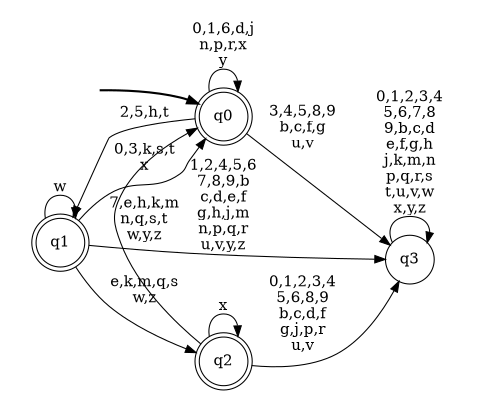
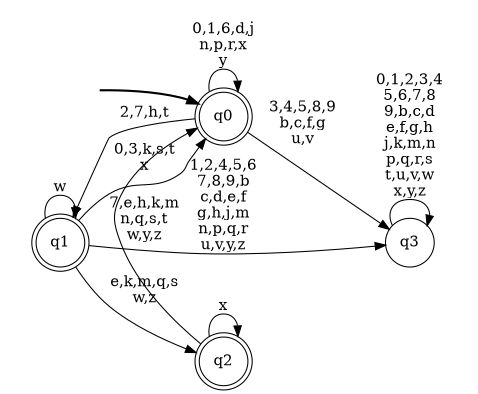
edge "q0" -> "q1": label "2,5,h,t" -> "2,7,h,t"
edge "q2" -> "q3": removed, label "0,1,2,3,4 5,6,8,9 b,c,d,f g,j,p,r u,v"
